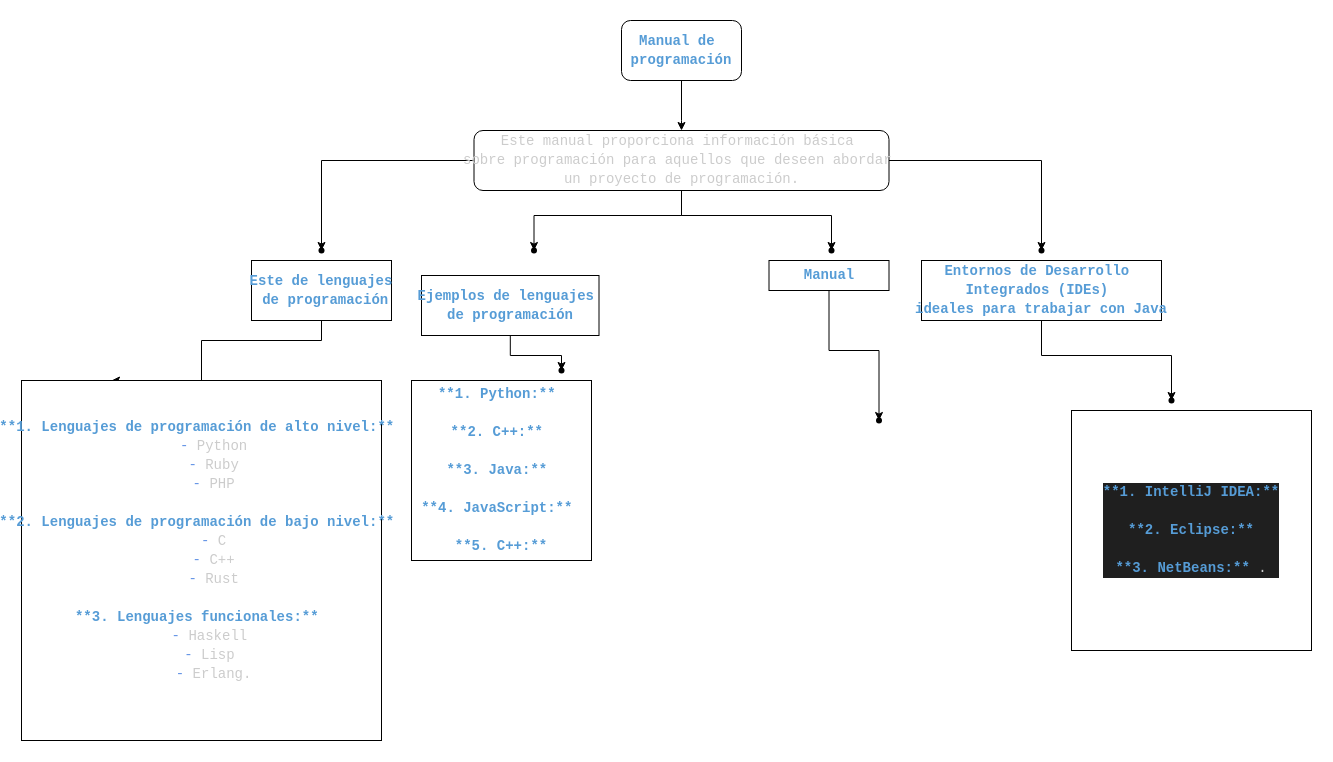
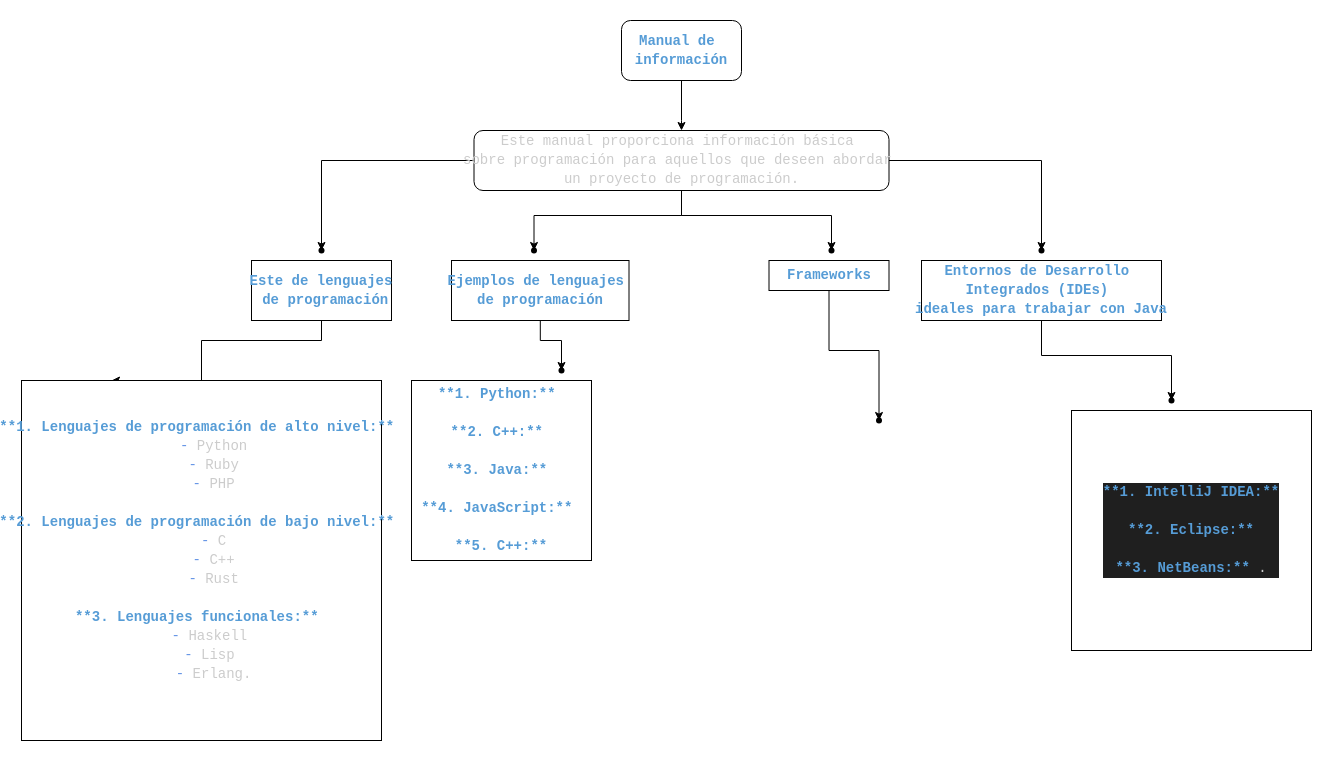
node "Manual de programación": label "Manual de programación" -> "Manual de información"
node "Manual": label "Manual" -> "Frameworks"
node "Ejemplos de lenguajes de programación": moved (510, 306) -> (540, 291)
